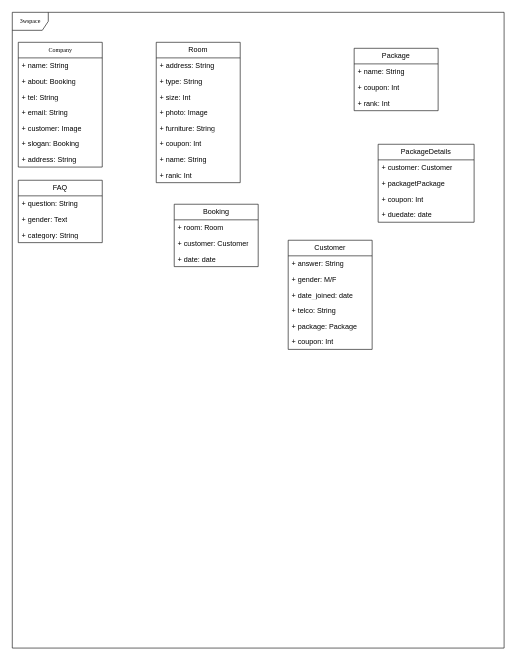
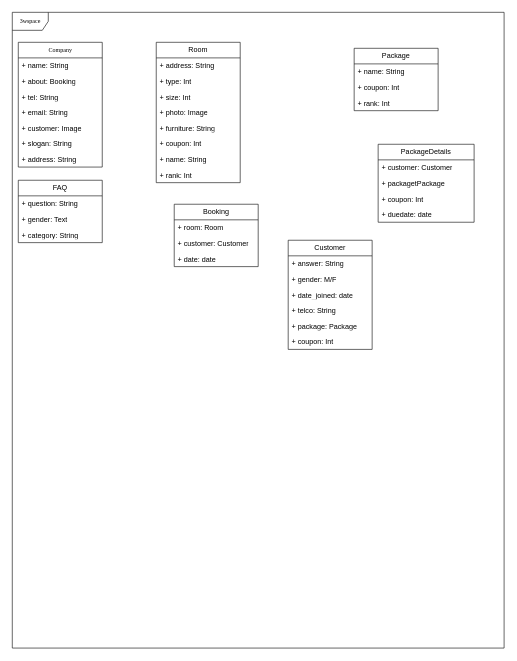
node "+ type: String": label "+ type: String" -> "+ type: Int"
node "+ slogan: Booking": label "+ slogan: Booking" -> "+ slogan: String"
